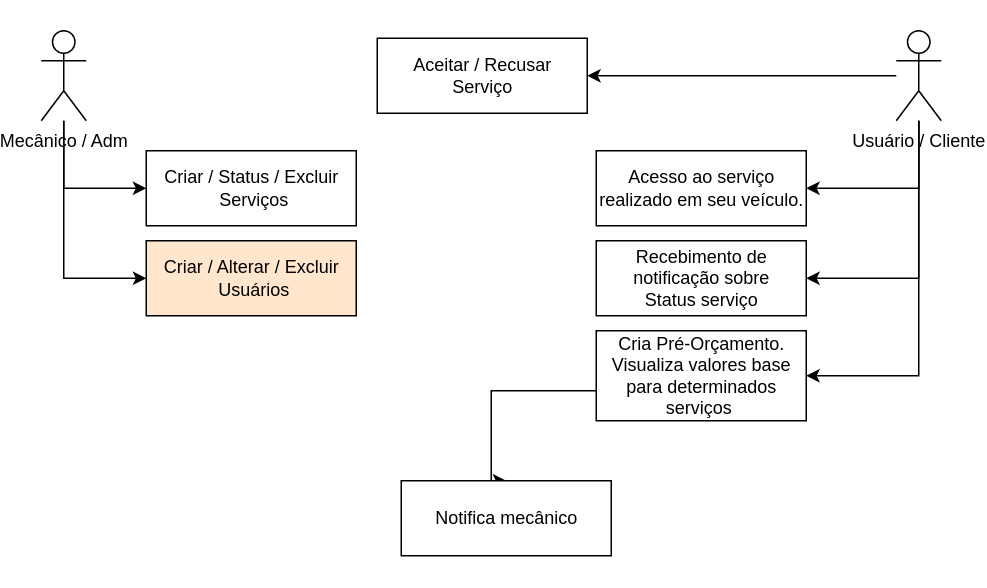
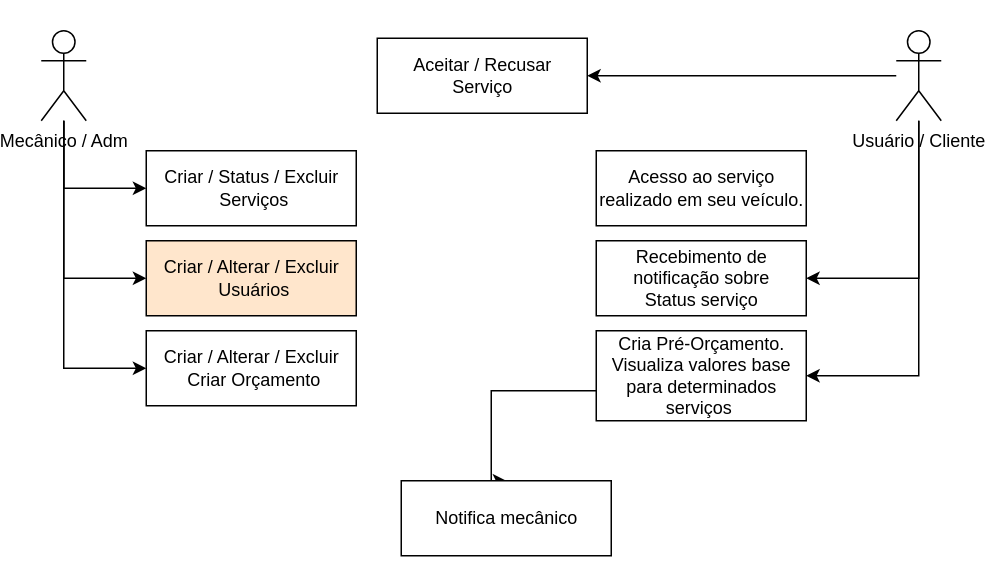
edge "Usuário / Cliente" -> "Acesso ao serviço realizado em seu veículo.": removed
edge "Mecânico / Adm" -> "Criar / Alterar / Excluir Criar Orçamento": added
node "Criar / Alterar / Excluir Criar Orçamento": added
